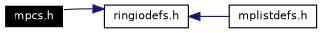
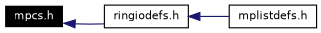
edge "mpcs.h" -> "ringiodefs.h": reversed
